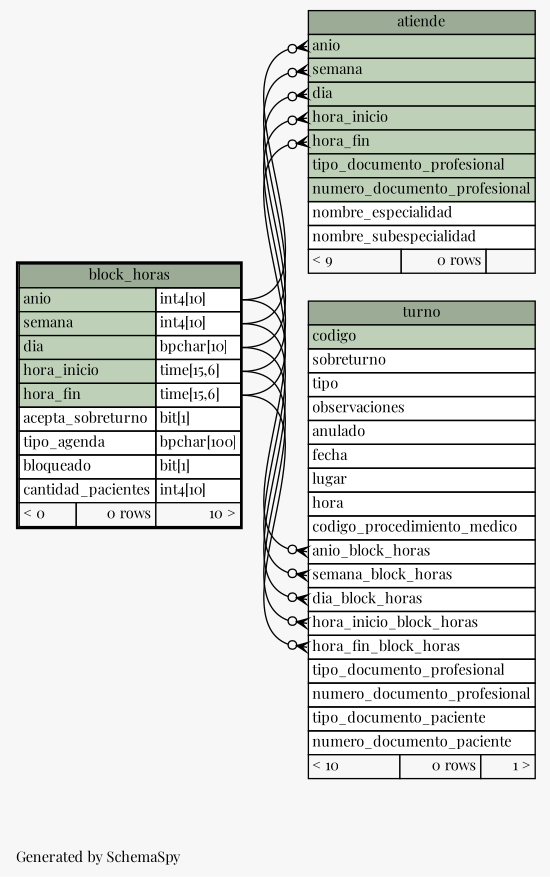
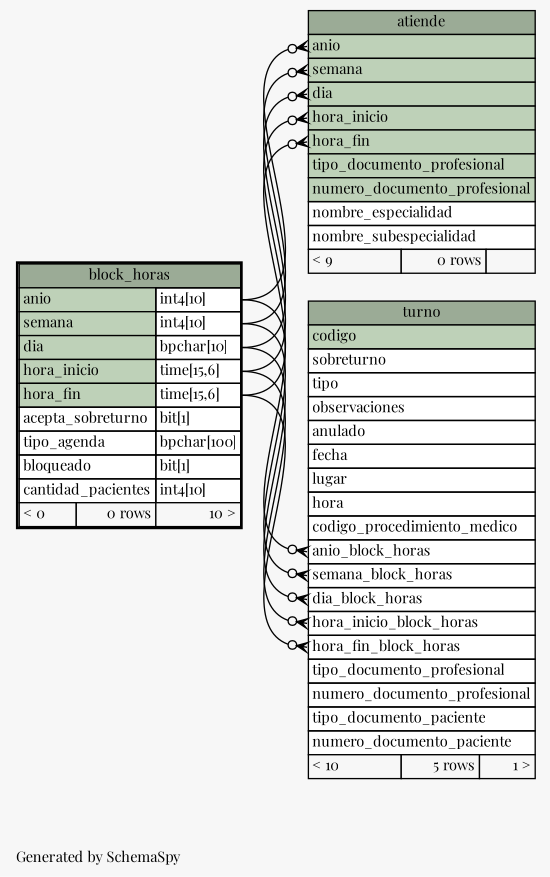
node "turno": text "0 rows" -> "5 rows"
